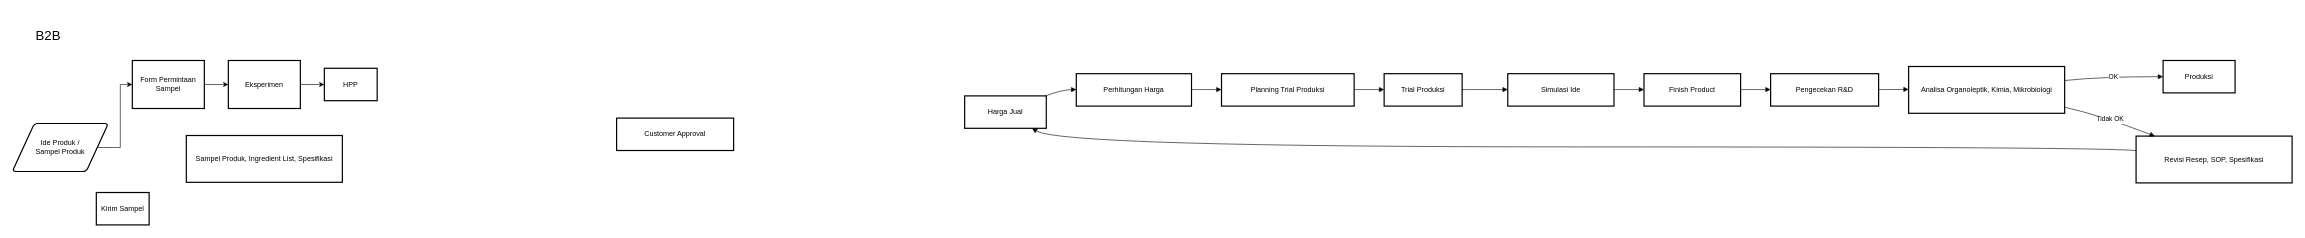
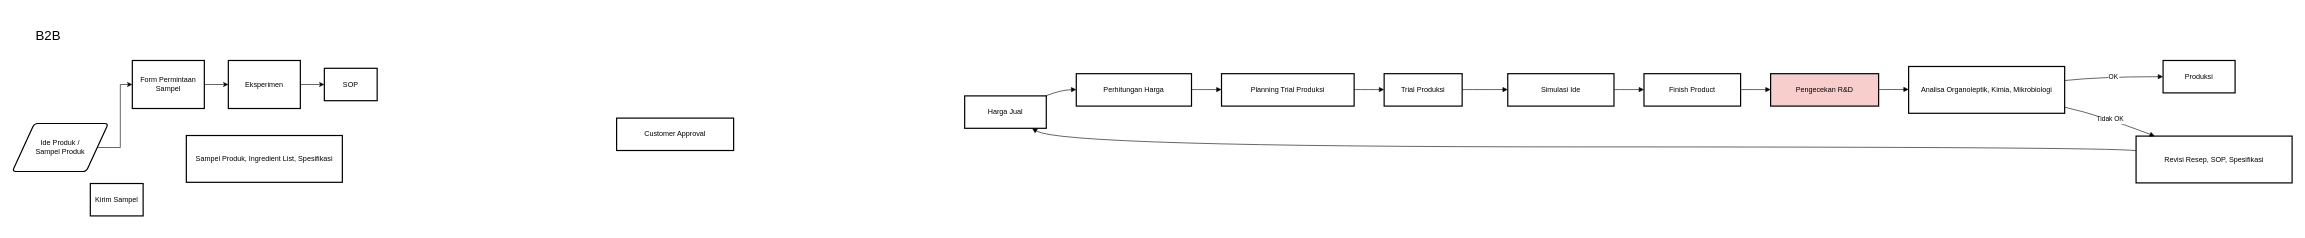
node "HPP": label "HPP" -> "SOP"
node "Pengecekan R&D": fillcolor #ffffff -> #f8cecc
node "Kirim Sampel": moved (123, 209) -> (117, 200)
